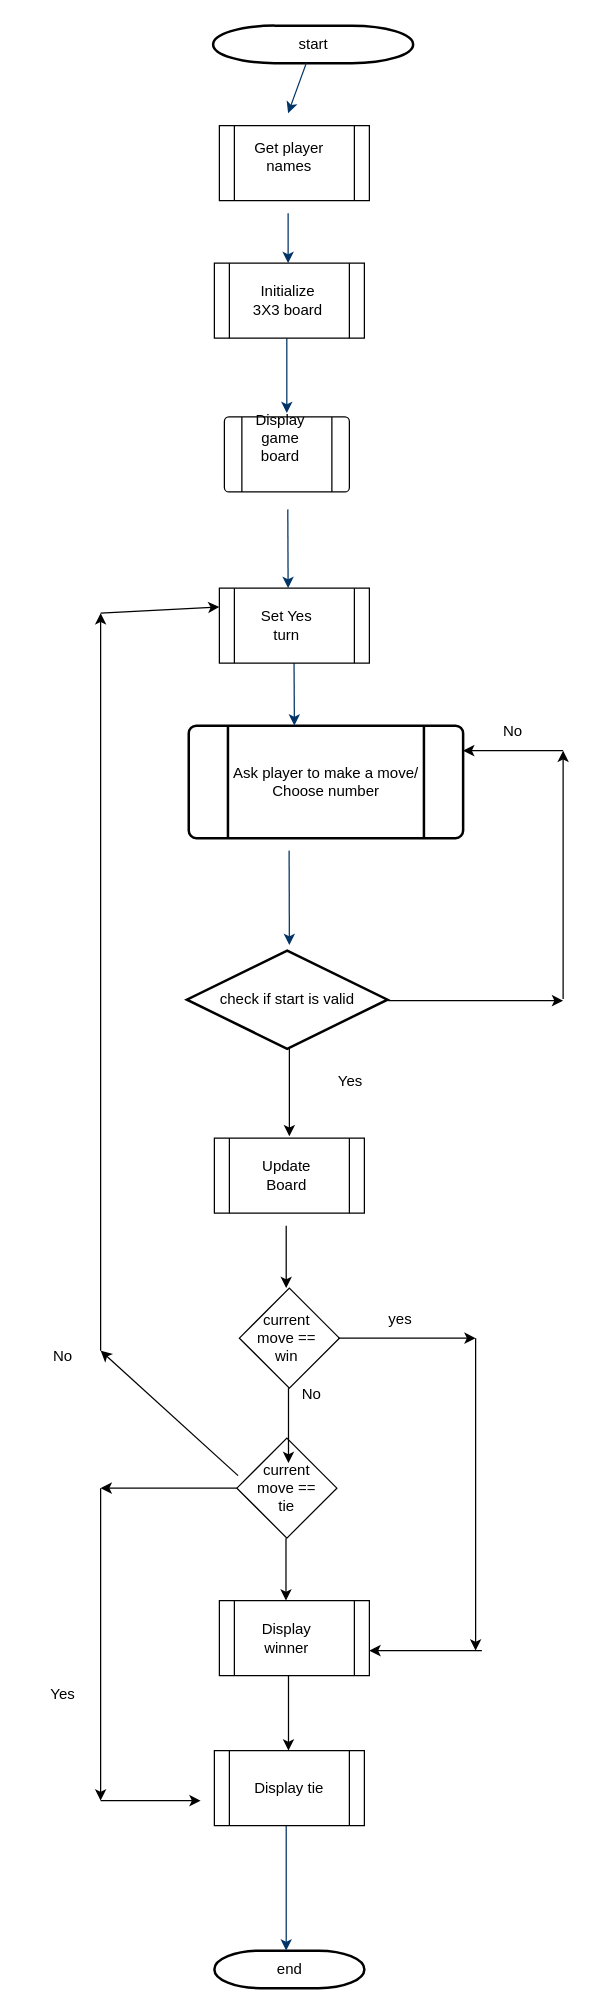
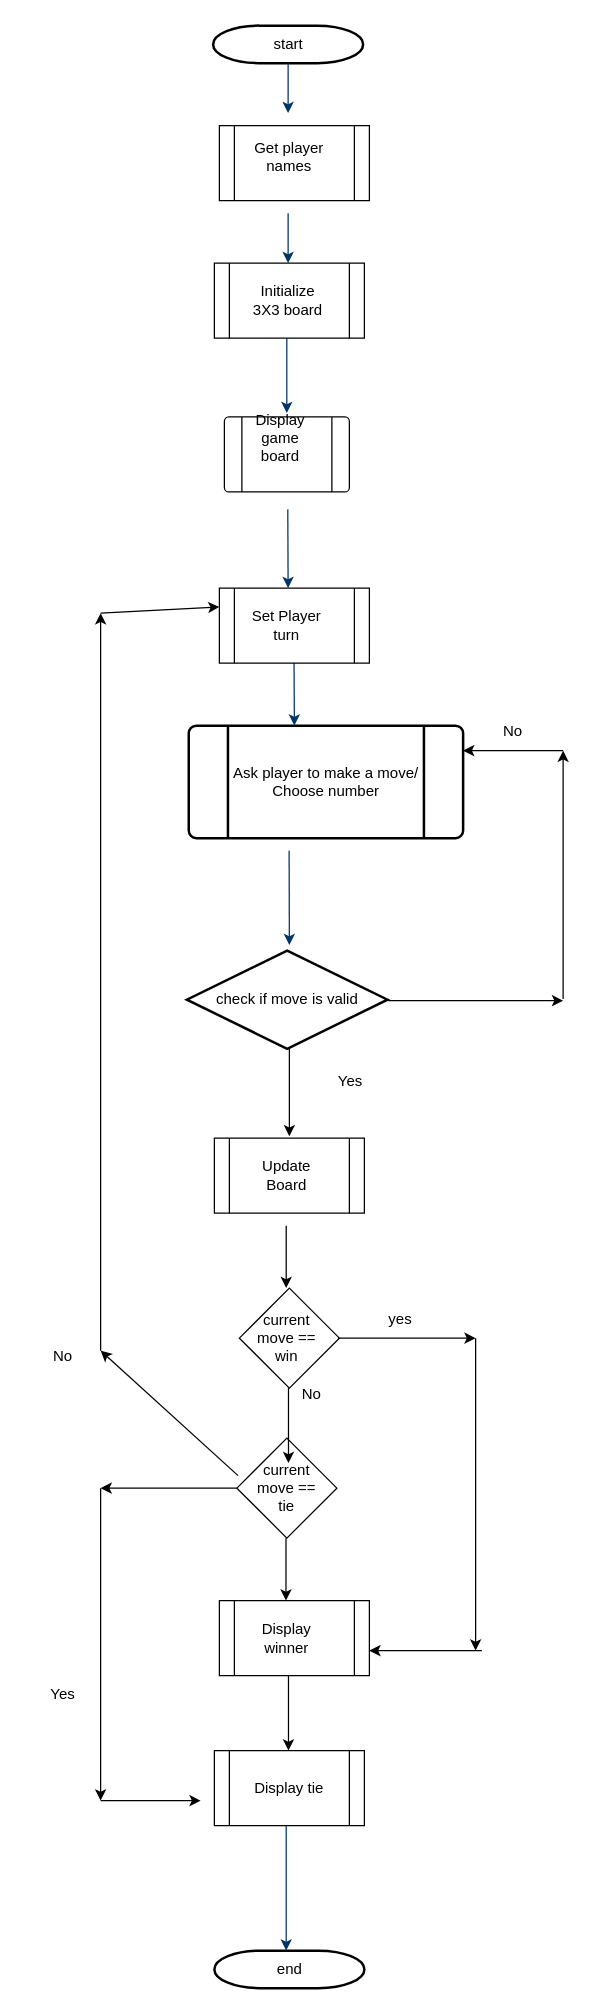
node "start": size 200x38 -> 150x38
node "Set Yes turn": label "Set Yes turn" -> "Set Player turn"
node "check if start is valid": label "check if start is valid" -> "check if move is valid"
